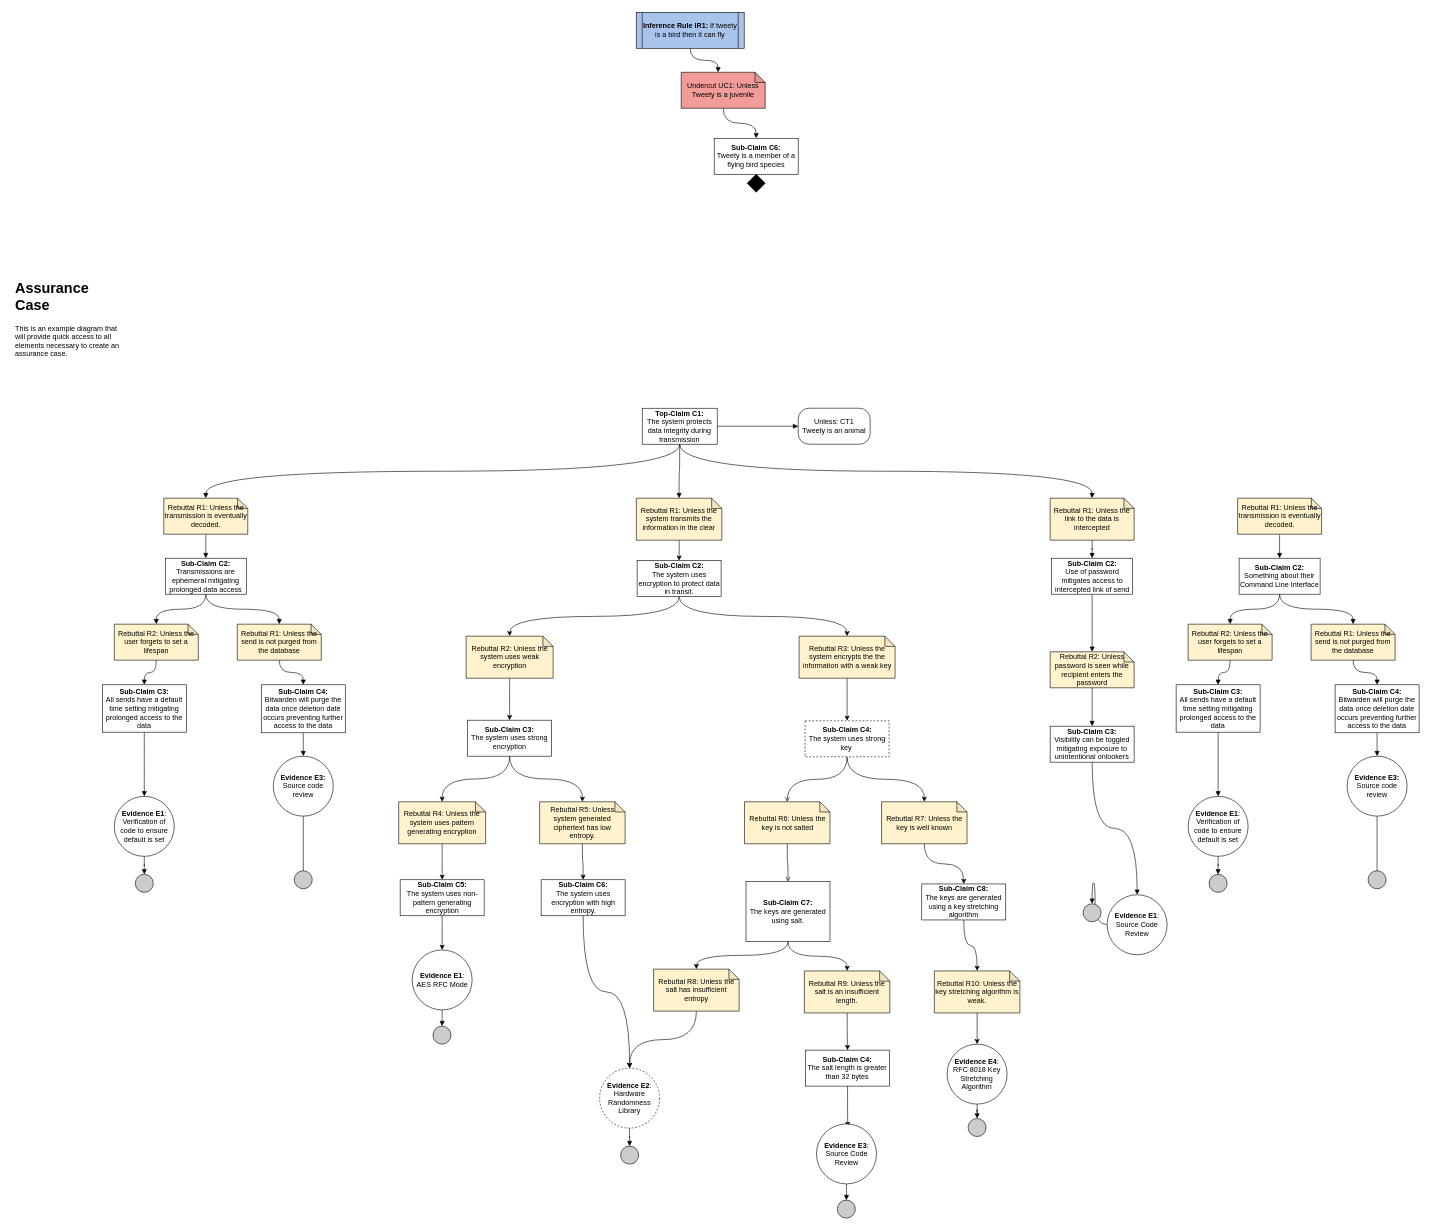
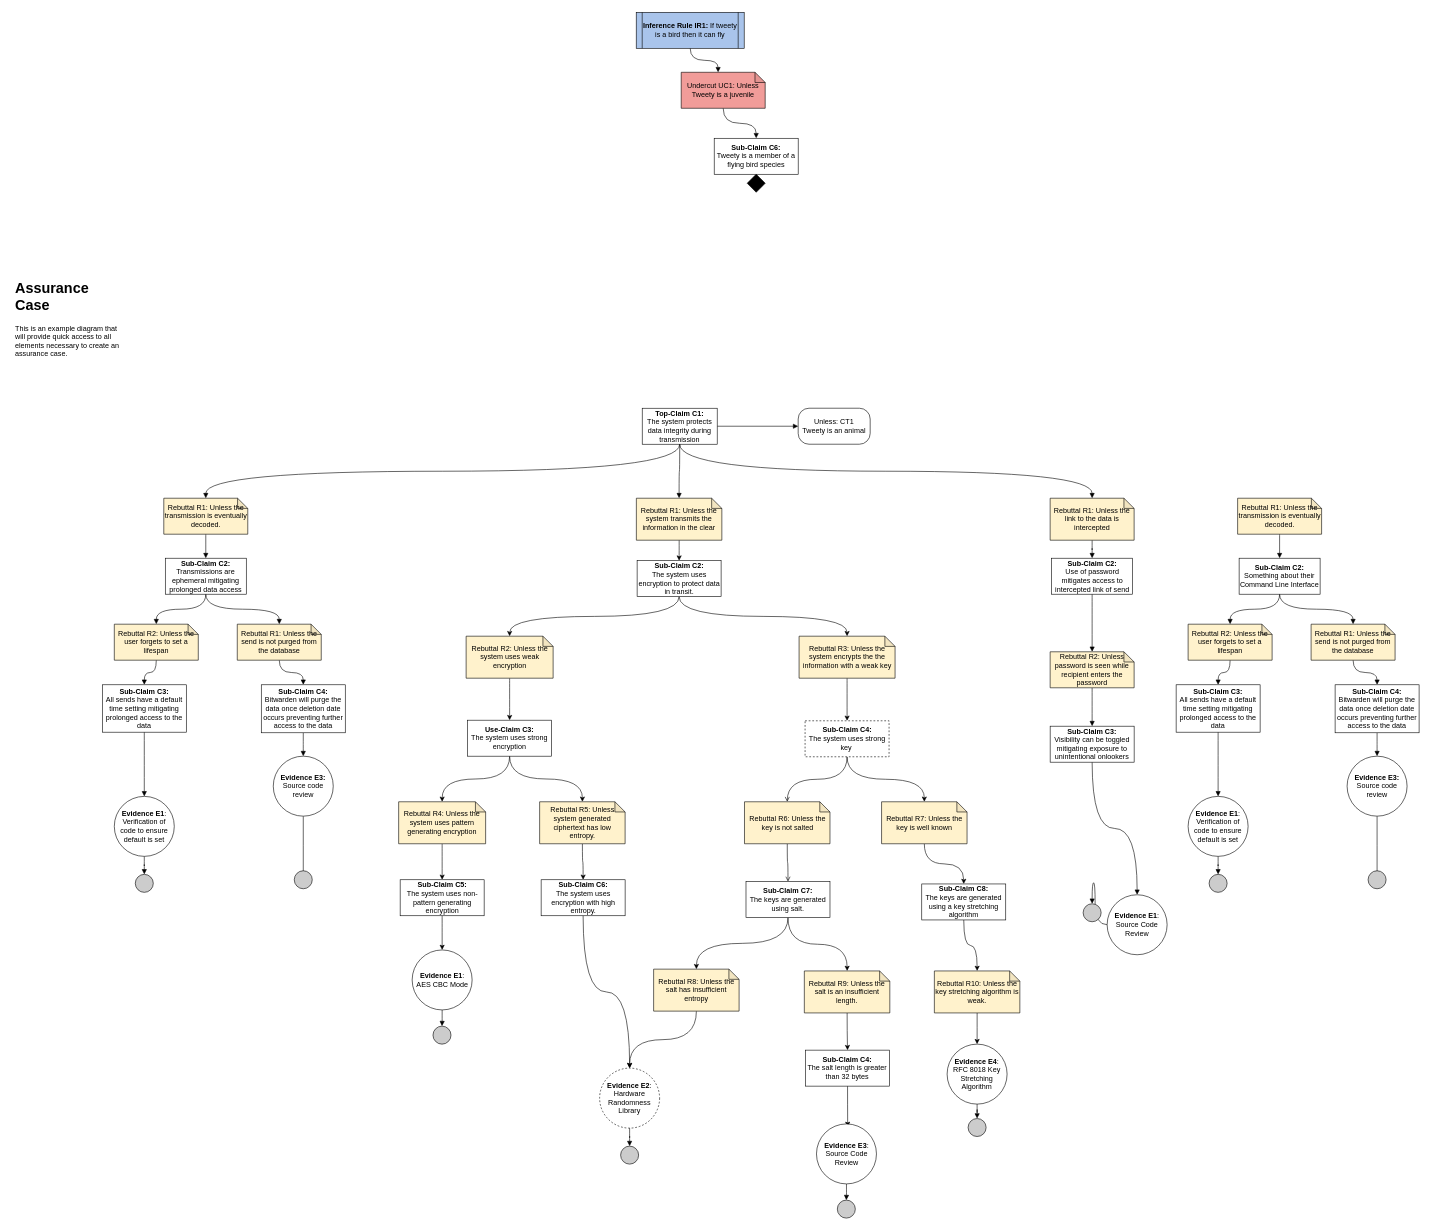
node "Sub-Claim C3: The system uses strong encryption": label "Sub-Claim C3: The system uses strong encryption" -> "Use-Claim C3: The system uses strong encryption"
node "Sub-Claim C7: The keys are generated using salt.": size 84x60 -> 84x36
node "Evidence E1: AES RFC Mode": label "Evidence E1: AES RFC Mode" -> "Evidence E1: AES CBC Mode"
